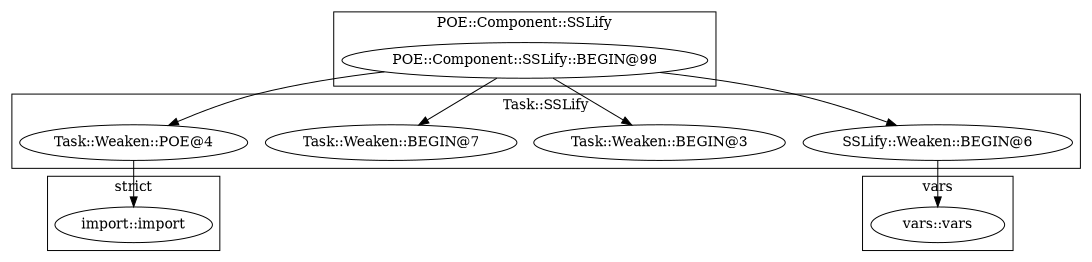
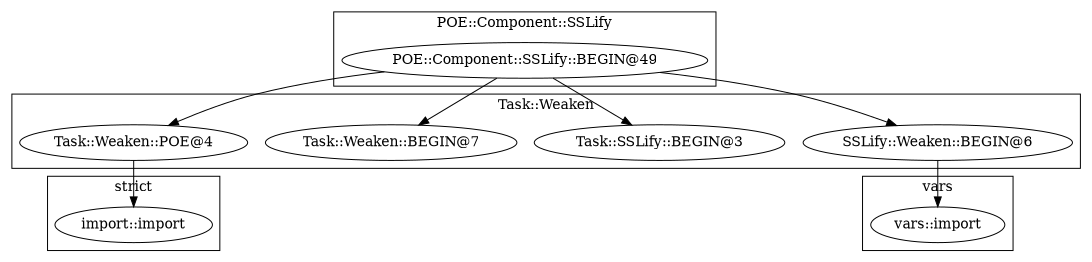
node "POE::Component::SSLify::BEGIN@99": label "POE::Component::SSLify::BEGIN@99" -> "POE::Component::SSLify::BEGIN@49"
cluster "Task::SSLify": label "Task::SSLify" -> "Task::Weaken"
node "Task::Weaken::BEGIN@3": label "Task::Weaken::BEGIN@3" -> "Task::SSLify::BEGIN@3"
node "vars::vars": label "vars::vars" -> "vars::import"
